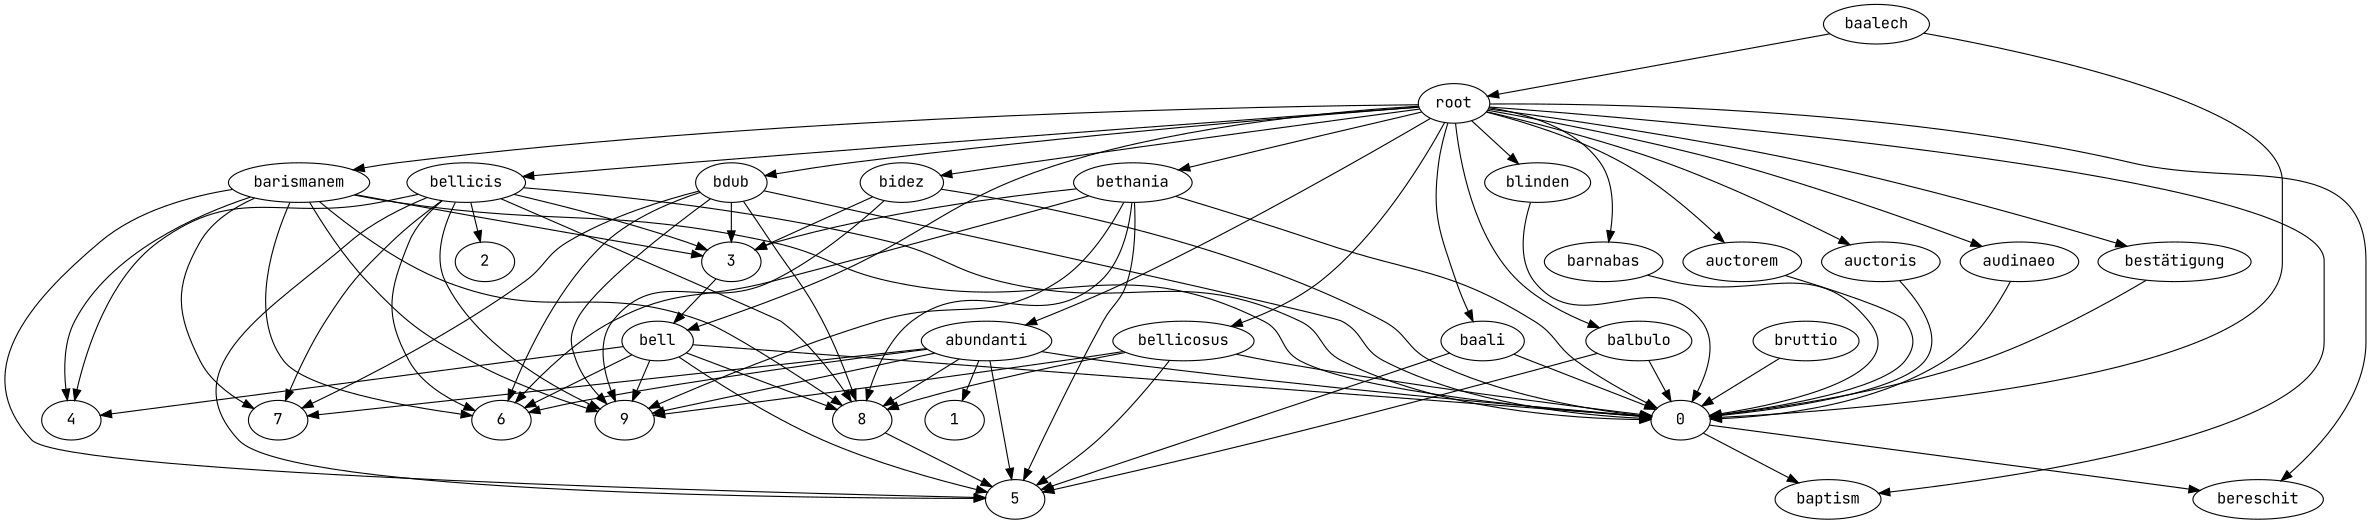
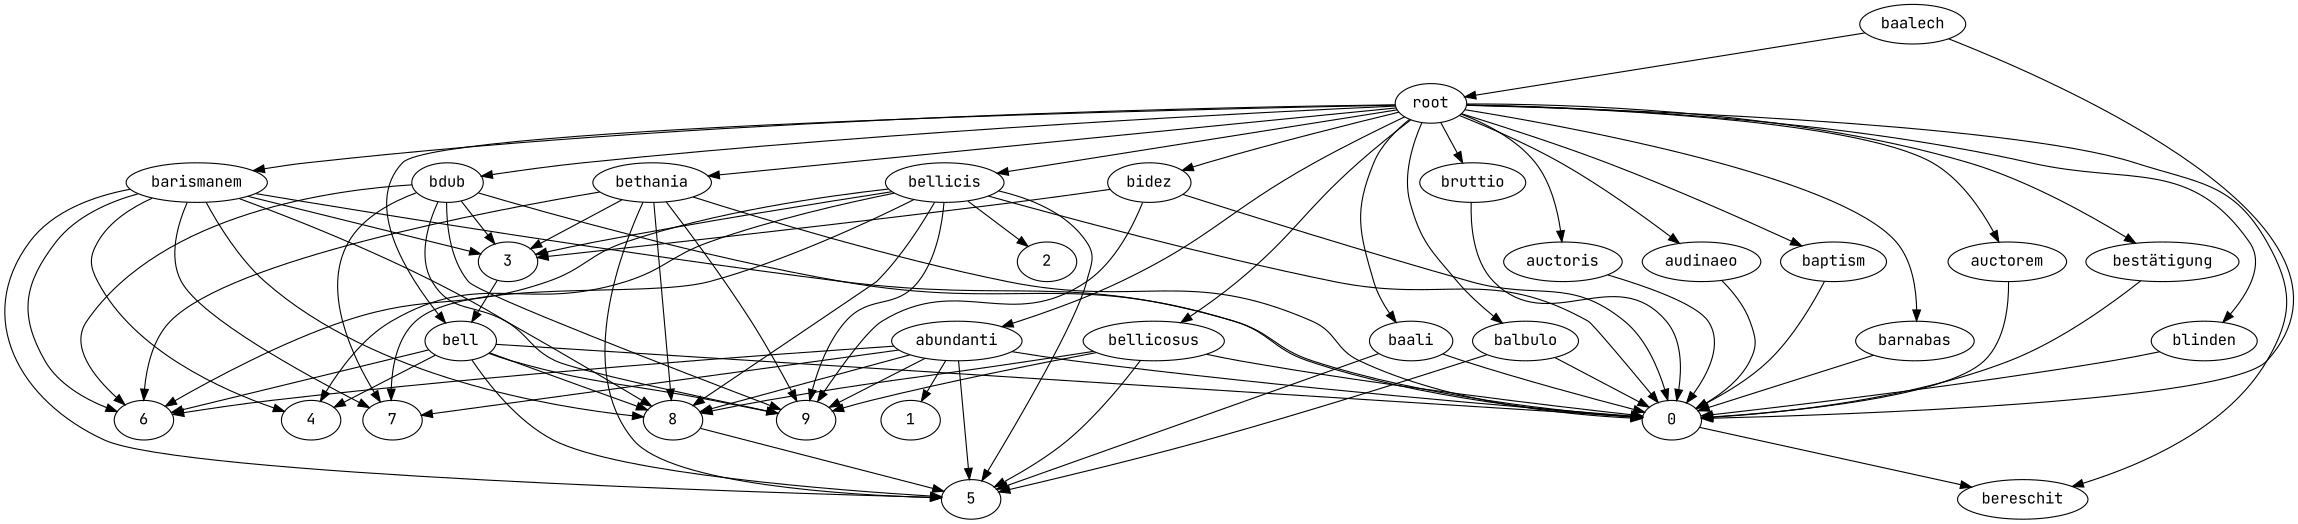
edge "root" -> "bruttio": added
edge "0" -> "baptism": reversed
